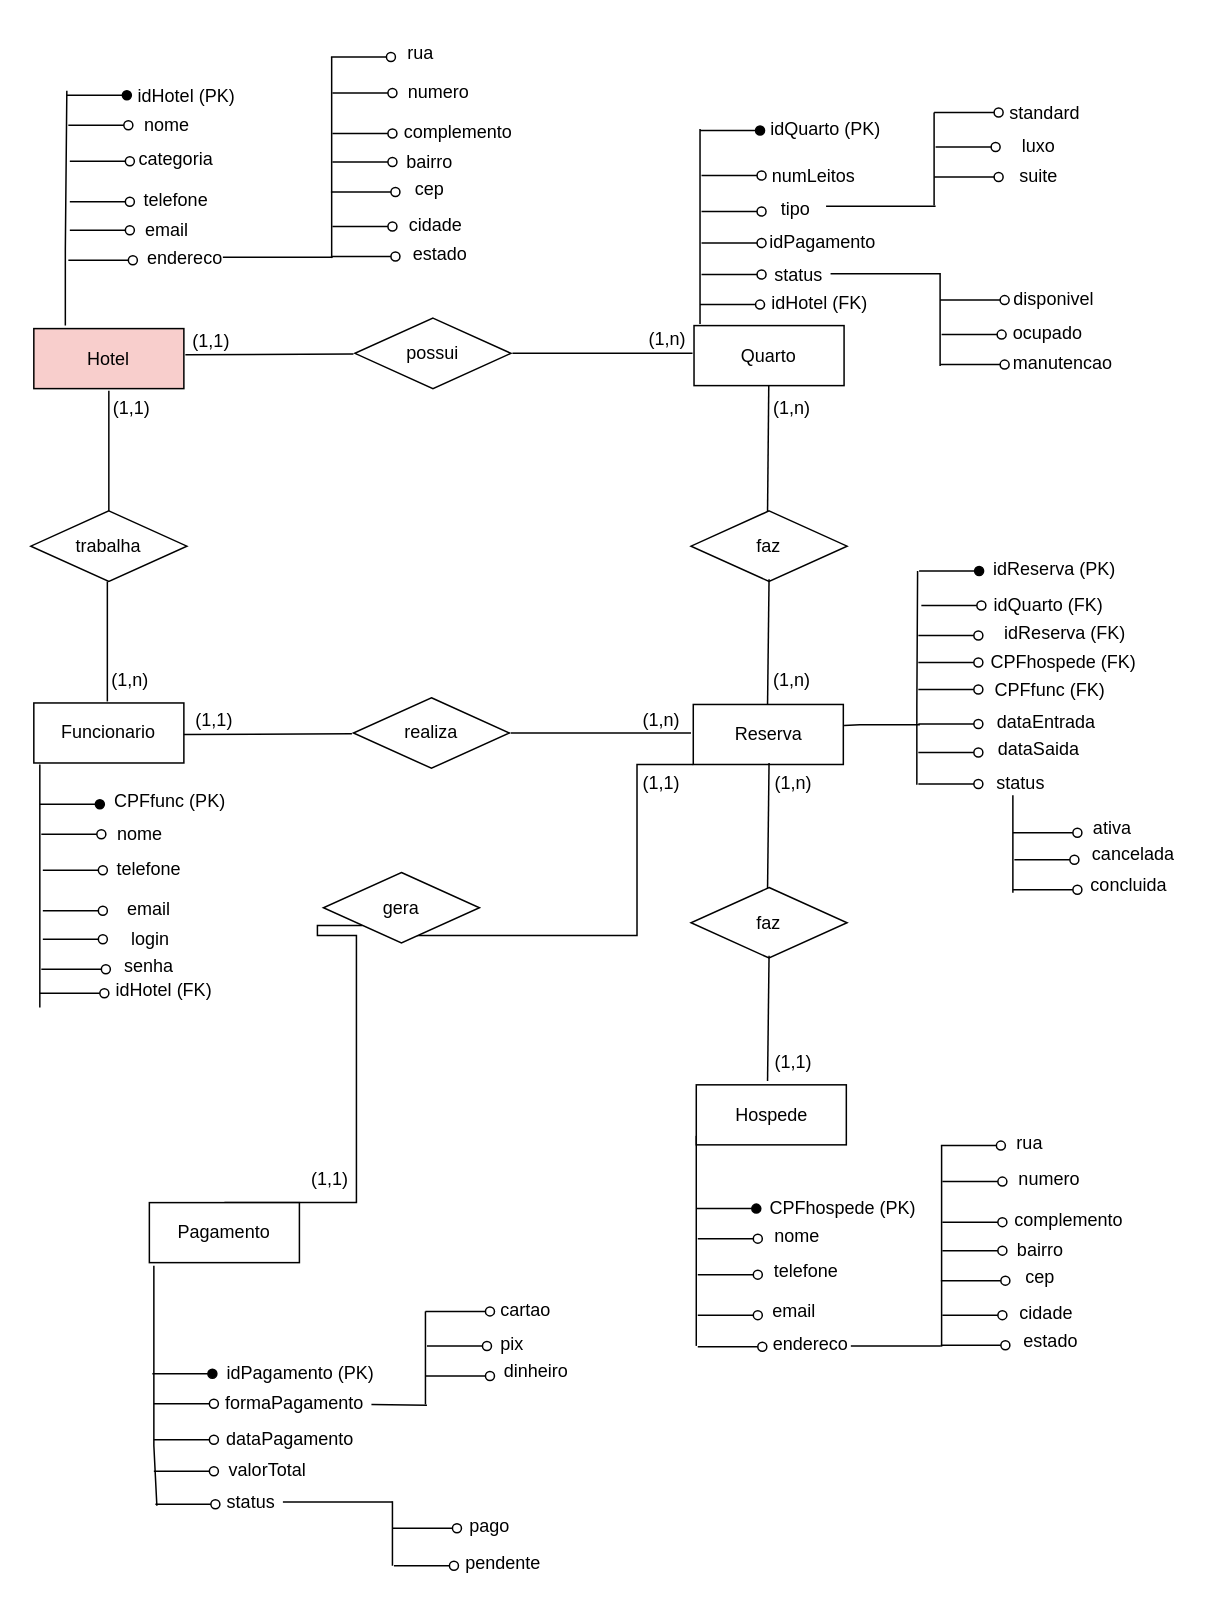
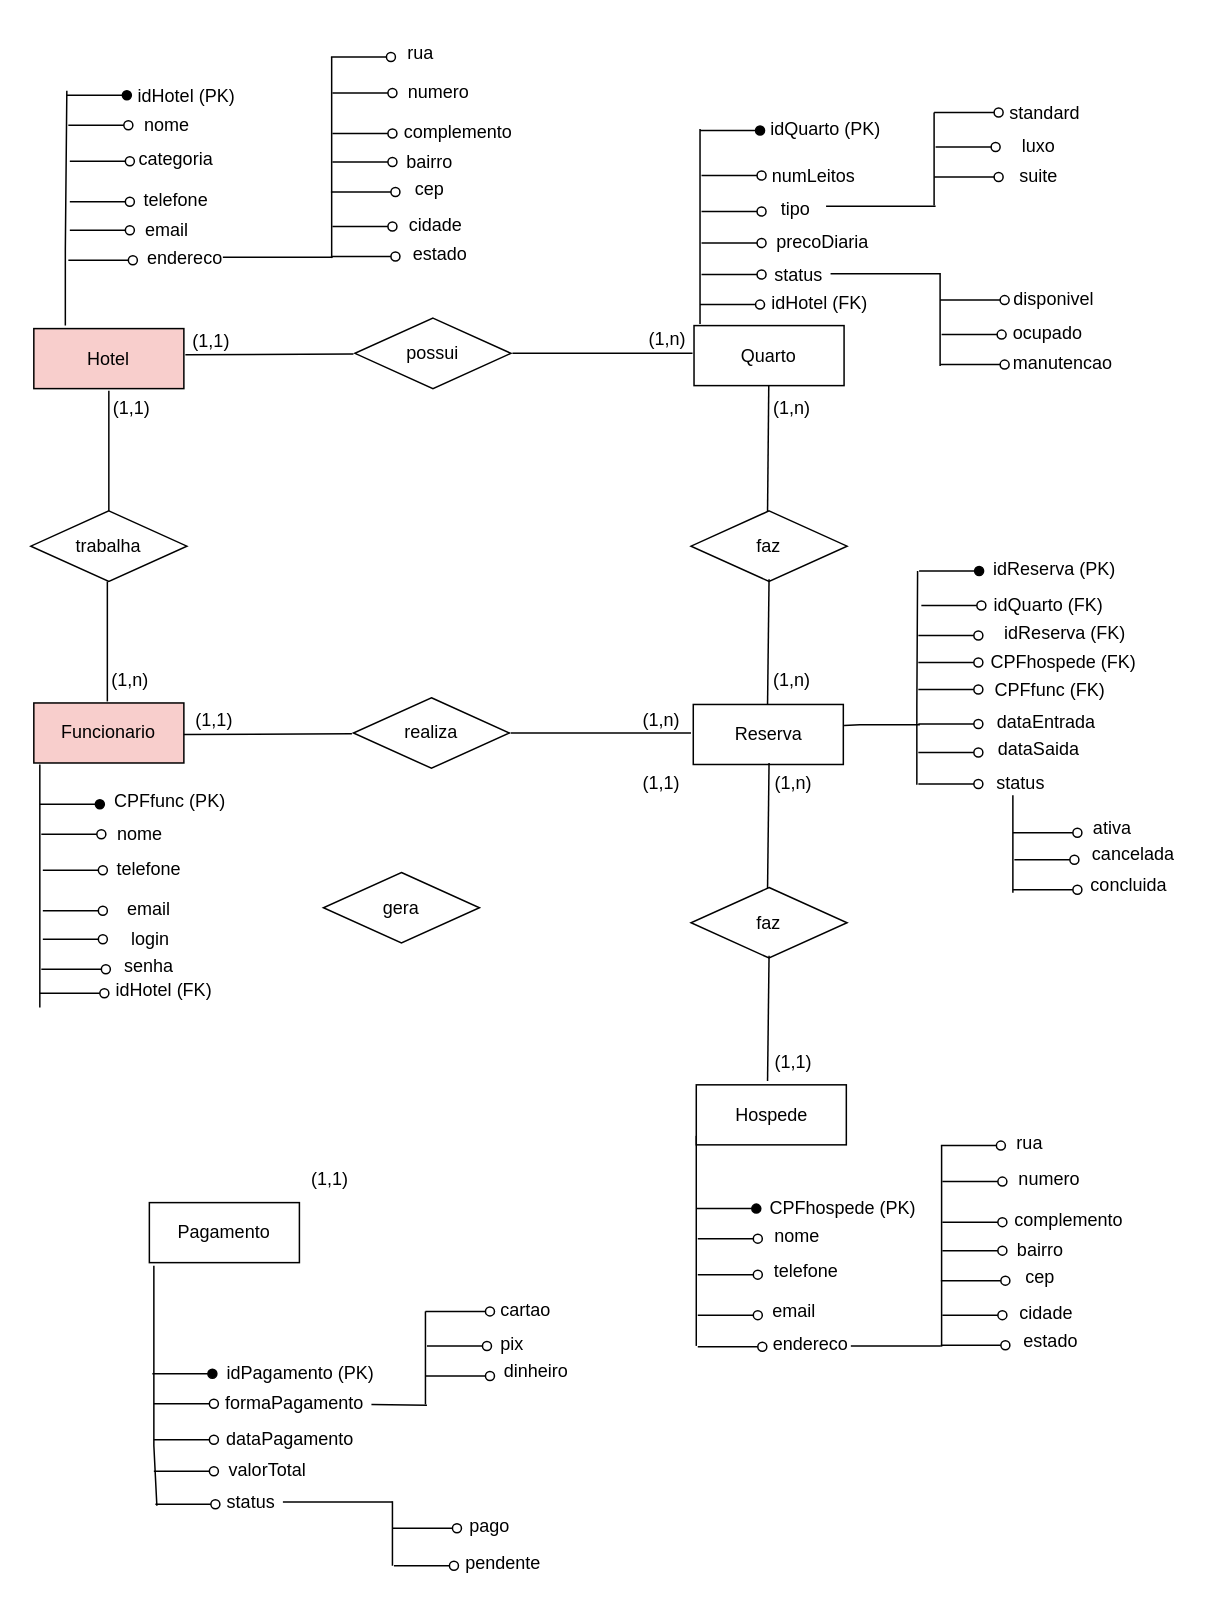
node "idPagamento": label "idPagamento" -> "precoDiaria"
node "Funcionario": fillcolor #ffffff -> #f8cecc
edge "Reserva" -- "gera": removed
edge "gera" -- "Pagamento": removed
